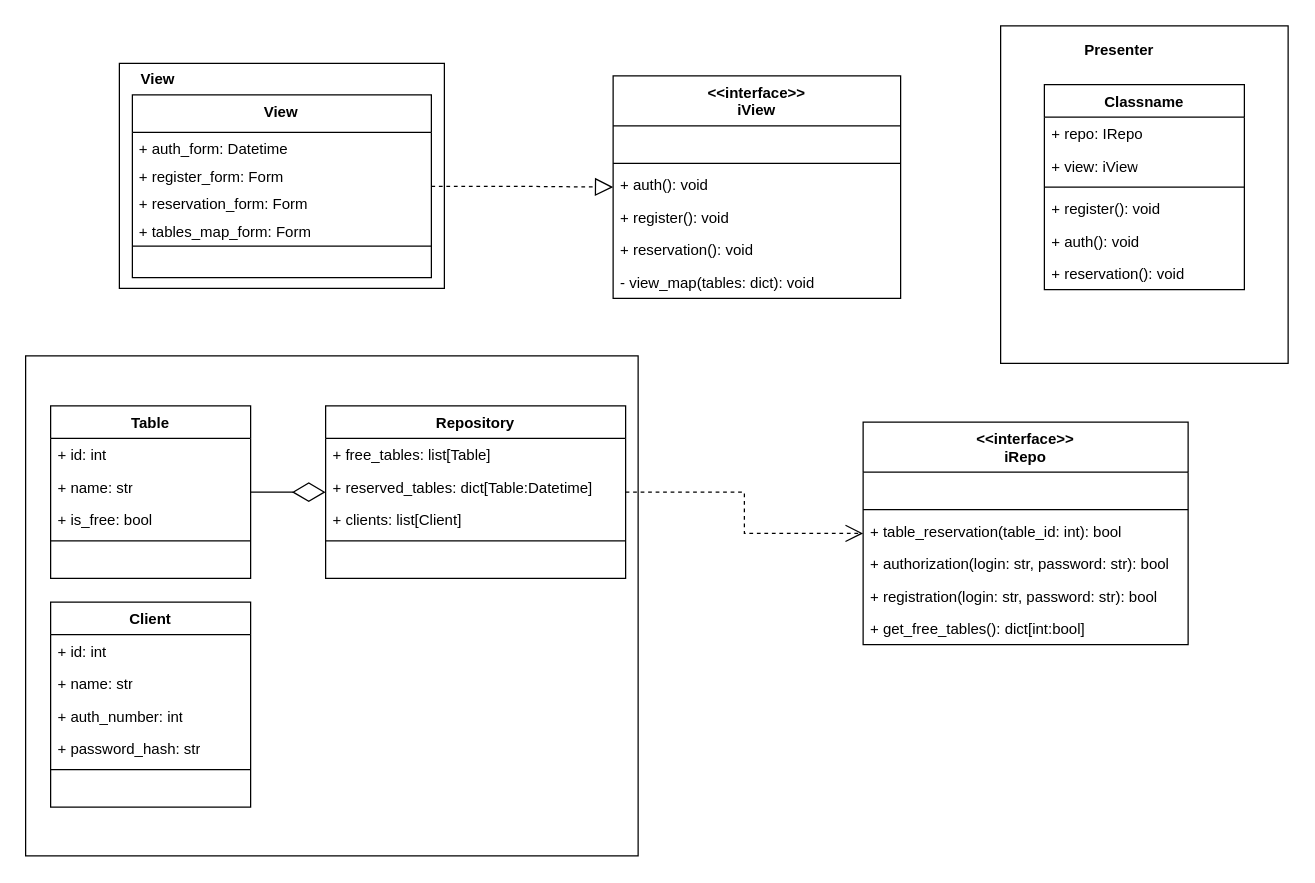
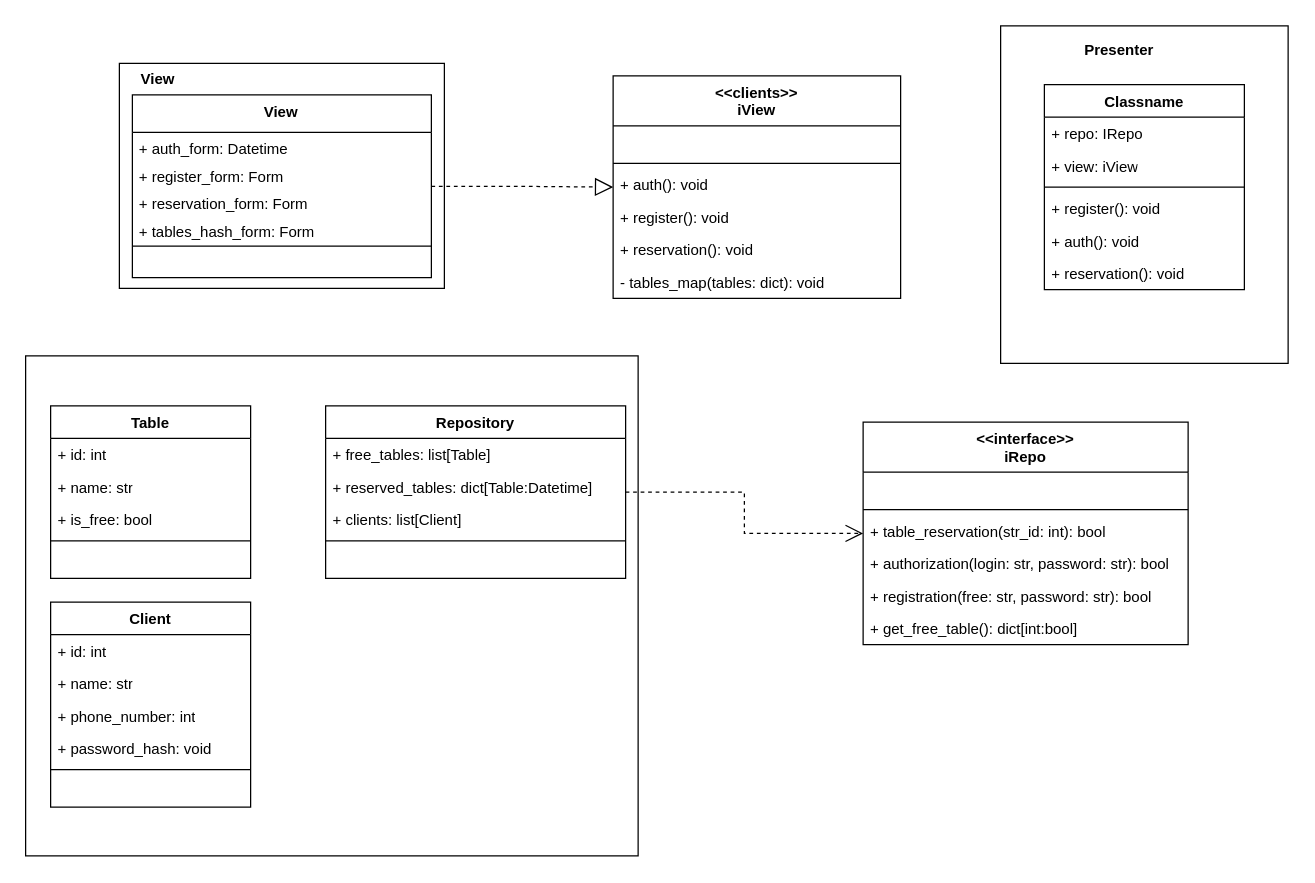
node "<<interface>> iView": label "<<interface>> iView" -> "<<clients>> iView"
node "+ tables_map_form: Form": label "+ tables_map_form: Form" -> "+ tables_hash_form: Form"
node "- view_map(tables: dict): void": label "- view_map(tables: dict): void" -> "- tables_map(tables: dict): void"
edge "Table" -> "Repository": removed
node "+ table_reservation(table_id: int): bool": label "+ table_reservation(table_id: int): bool" -> "+ table_reservation(str_id: int): bool"
node "+ registration(login: str, password: str): bool": label "+ registration(login: str, password: str): bool" -> "+ registration(free: str, password: str): bool"
node "+ get_free_tables(): dict[int:bool]": label "+ get_free_tables(): dict[int:bool]" -> "+ get_free_table(): dict[int:bool]"
node "+ auth_number: int": label "+ auth_number: int" -> "+ phone_number: int"
node "+ password_hash: str": label "+ password_hash: str" -> "+ password_hash: void"
